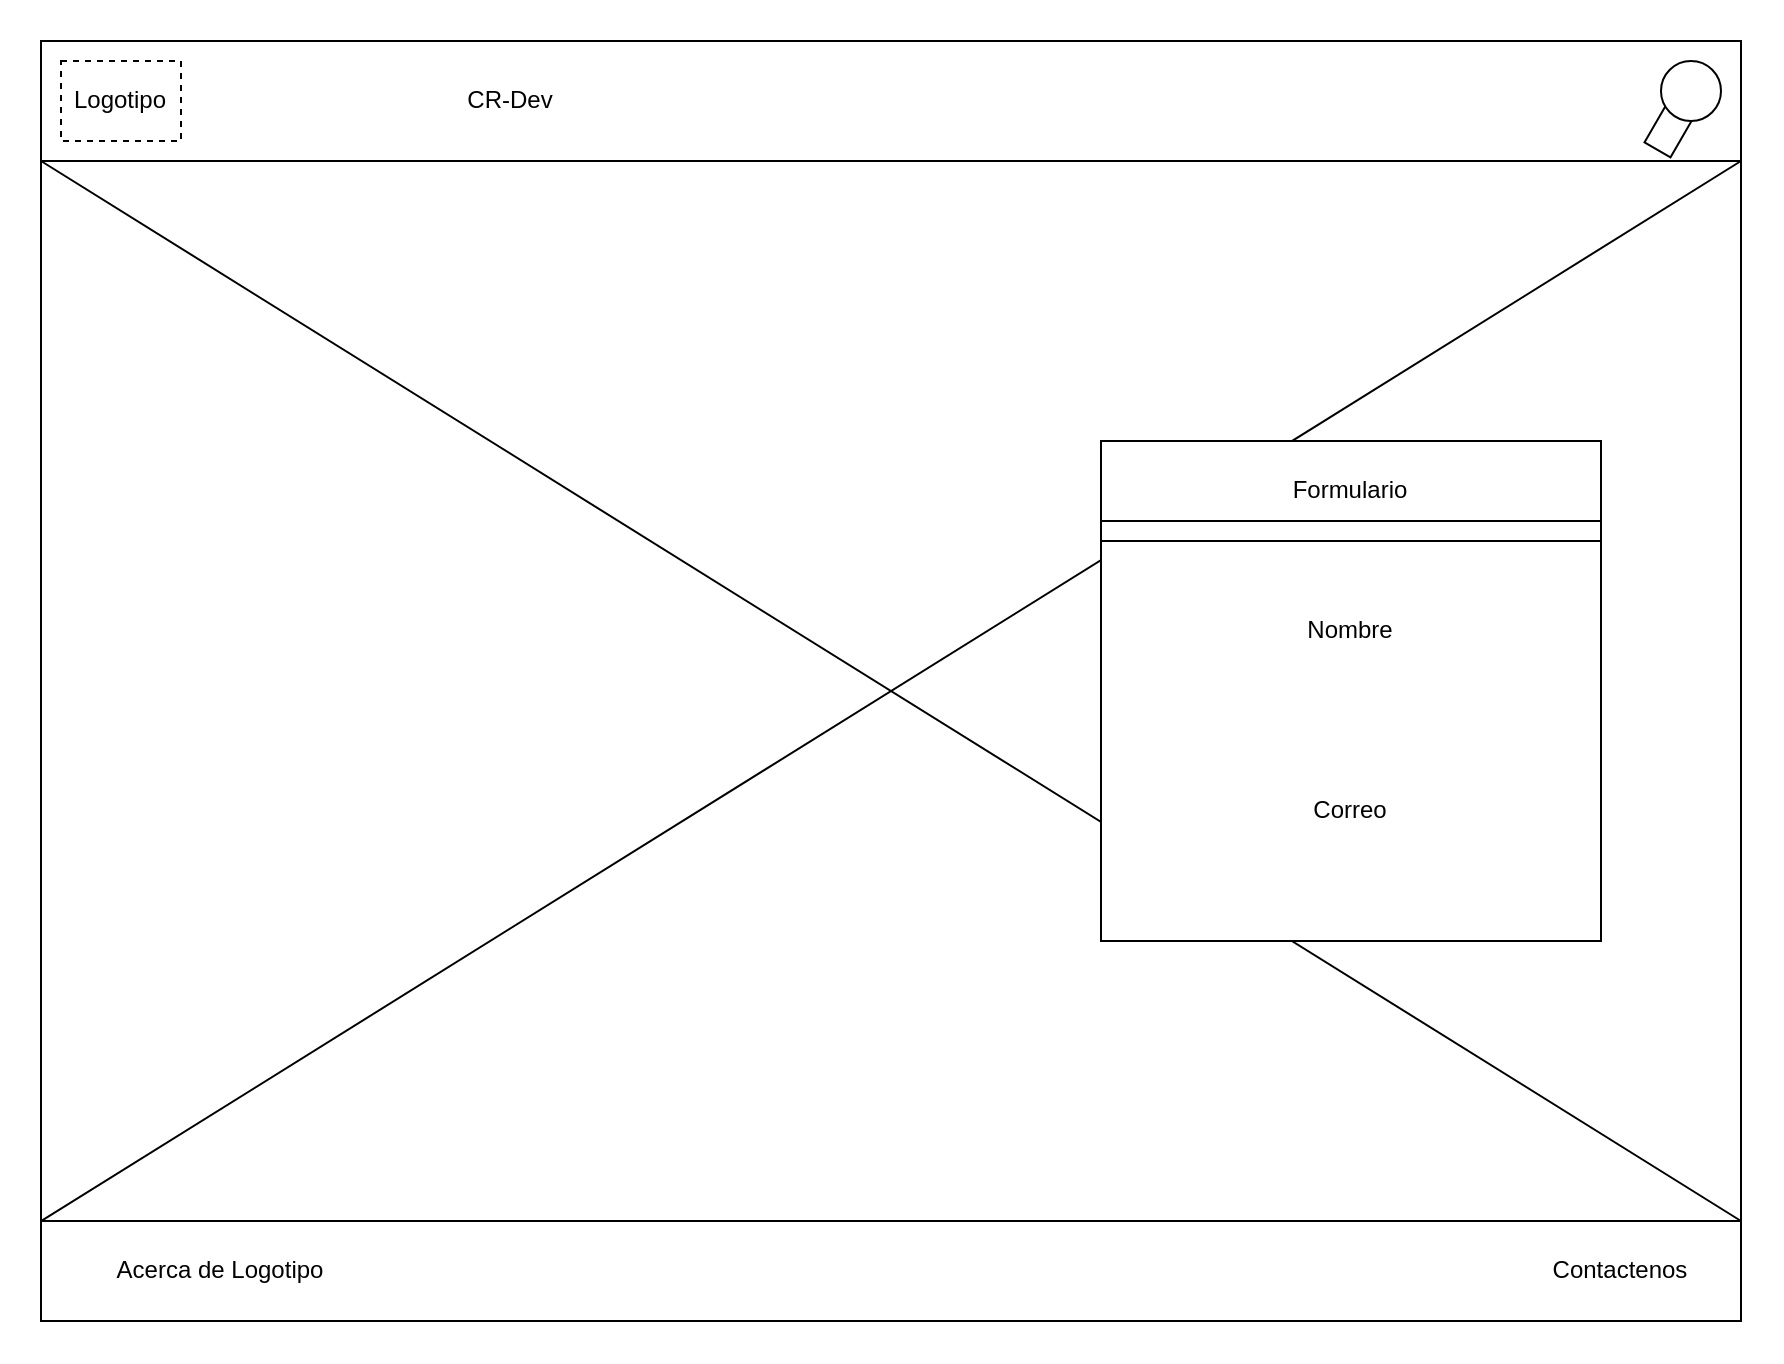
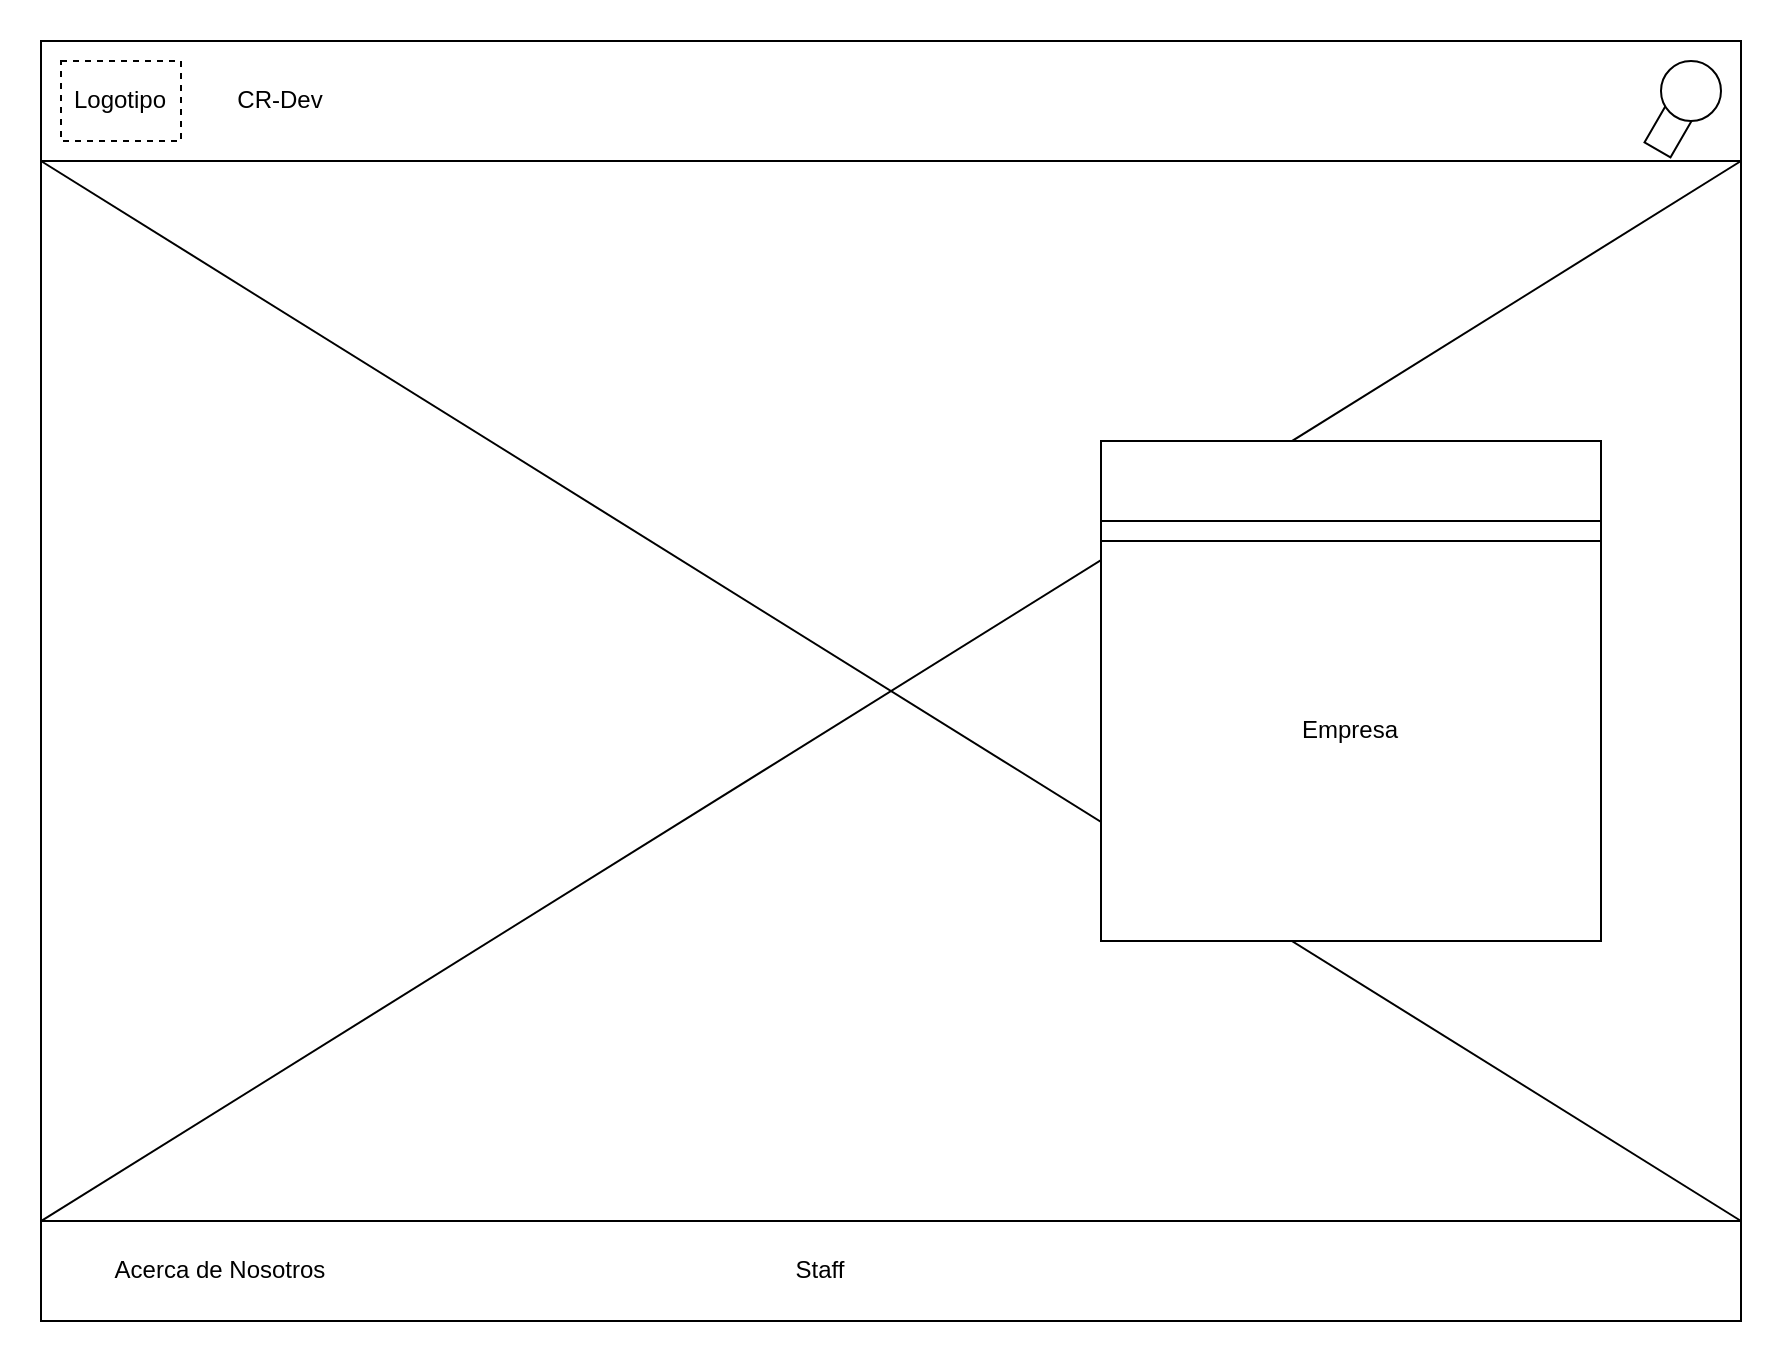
node "CR-Dev": moved (511, 101) -> (281, 101)
node "Formulario": removed
node "Nombre": removed
node "Empresa": added
node "Correo": removed
node "Acerca de Logotipo": label "Acerca de Logotipo" -> "Acerca de Nosotros"
node "Staff": added
node "Contactenos": removed
